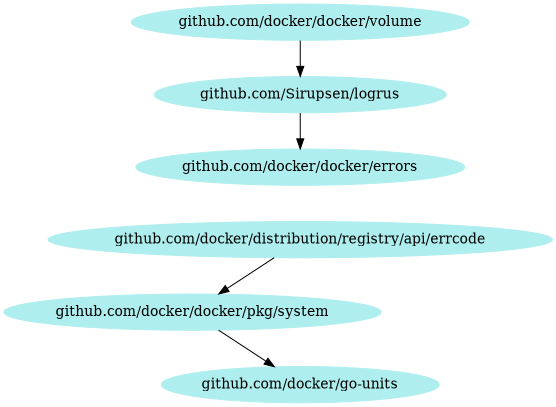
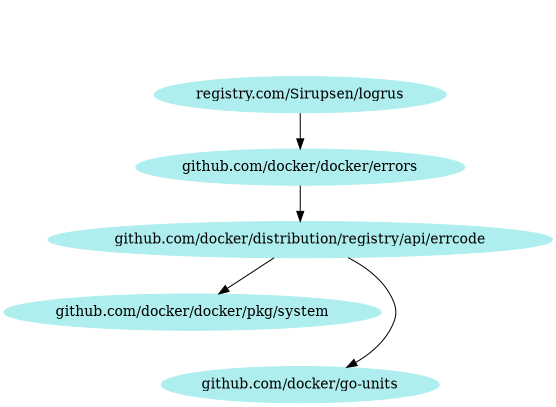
node "github.com/docker/docker/volume": removed
node "github.com/Sirupsen/logrus": label "github.com/Sirupsen/logrus" -> "registry.com/Sirupsen/logrus"
edge "github.com/docker/docker/errors" -> "github.com/docker/distribution/registry/api/errcode": added
edge "github.com/docker/docker/pkg/system" -> "github.com/docker/go-units": now "github.com/docker/distribution/registry/api/errcode" -> "github.com/docker/go-units"
